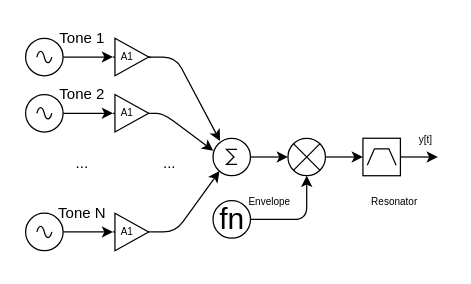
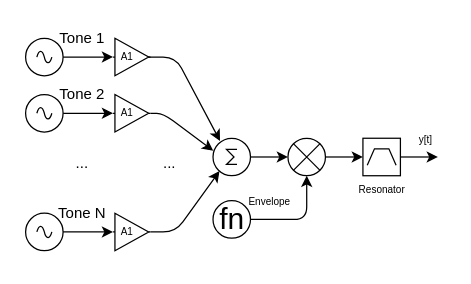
node "Resonator": moved (394, 201) -> (382, 188)
